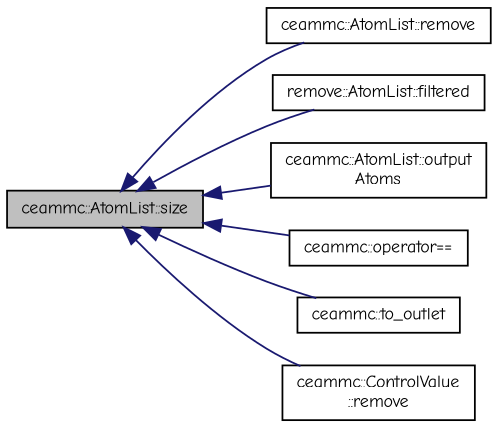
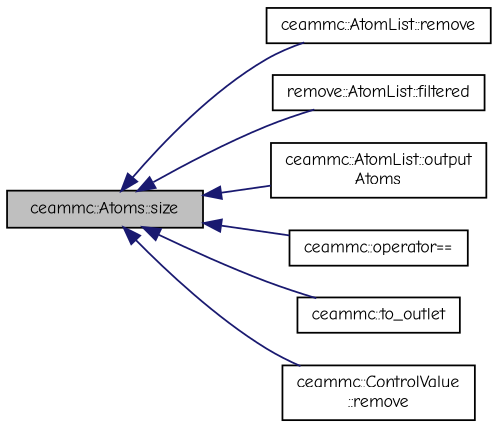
node "ceammc::AtomList::size": label "ceammc::AtomList::size" -> "ceammc::Atoms::size"
